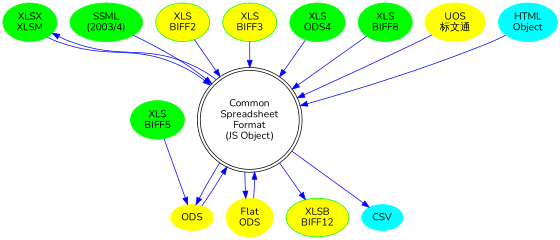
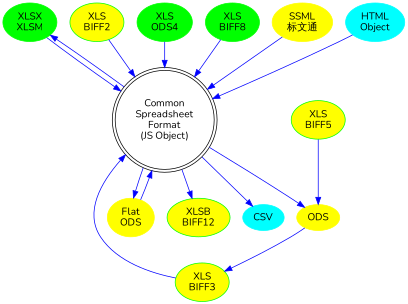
node "SSML (2003/4)": removed
node "UOS 标文通": label "UOS 标文通" -> "SSML 标文通"
node "XLS BIFF5": fillcolor green -> yellow
edge "ODS" -> "Common Spreadsheet Format (JS Object)": now "ODS" -> "XLS BIFF3"
